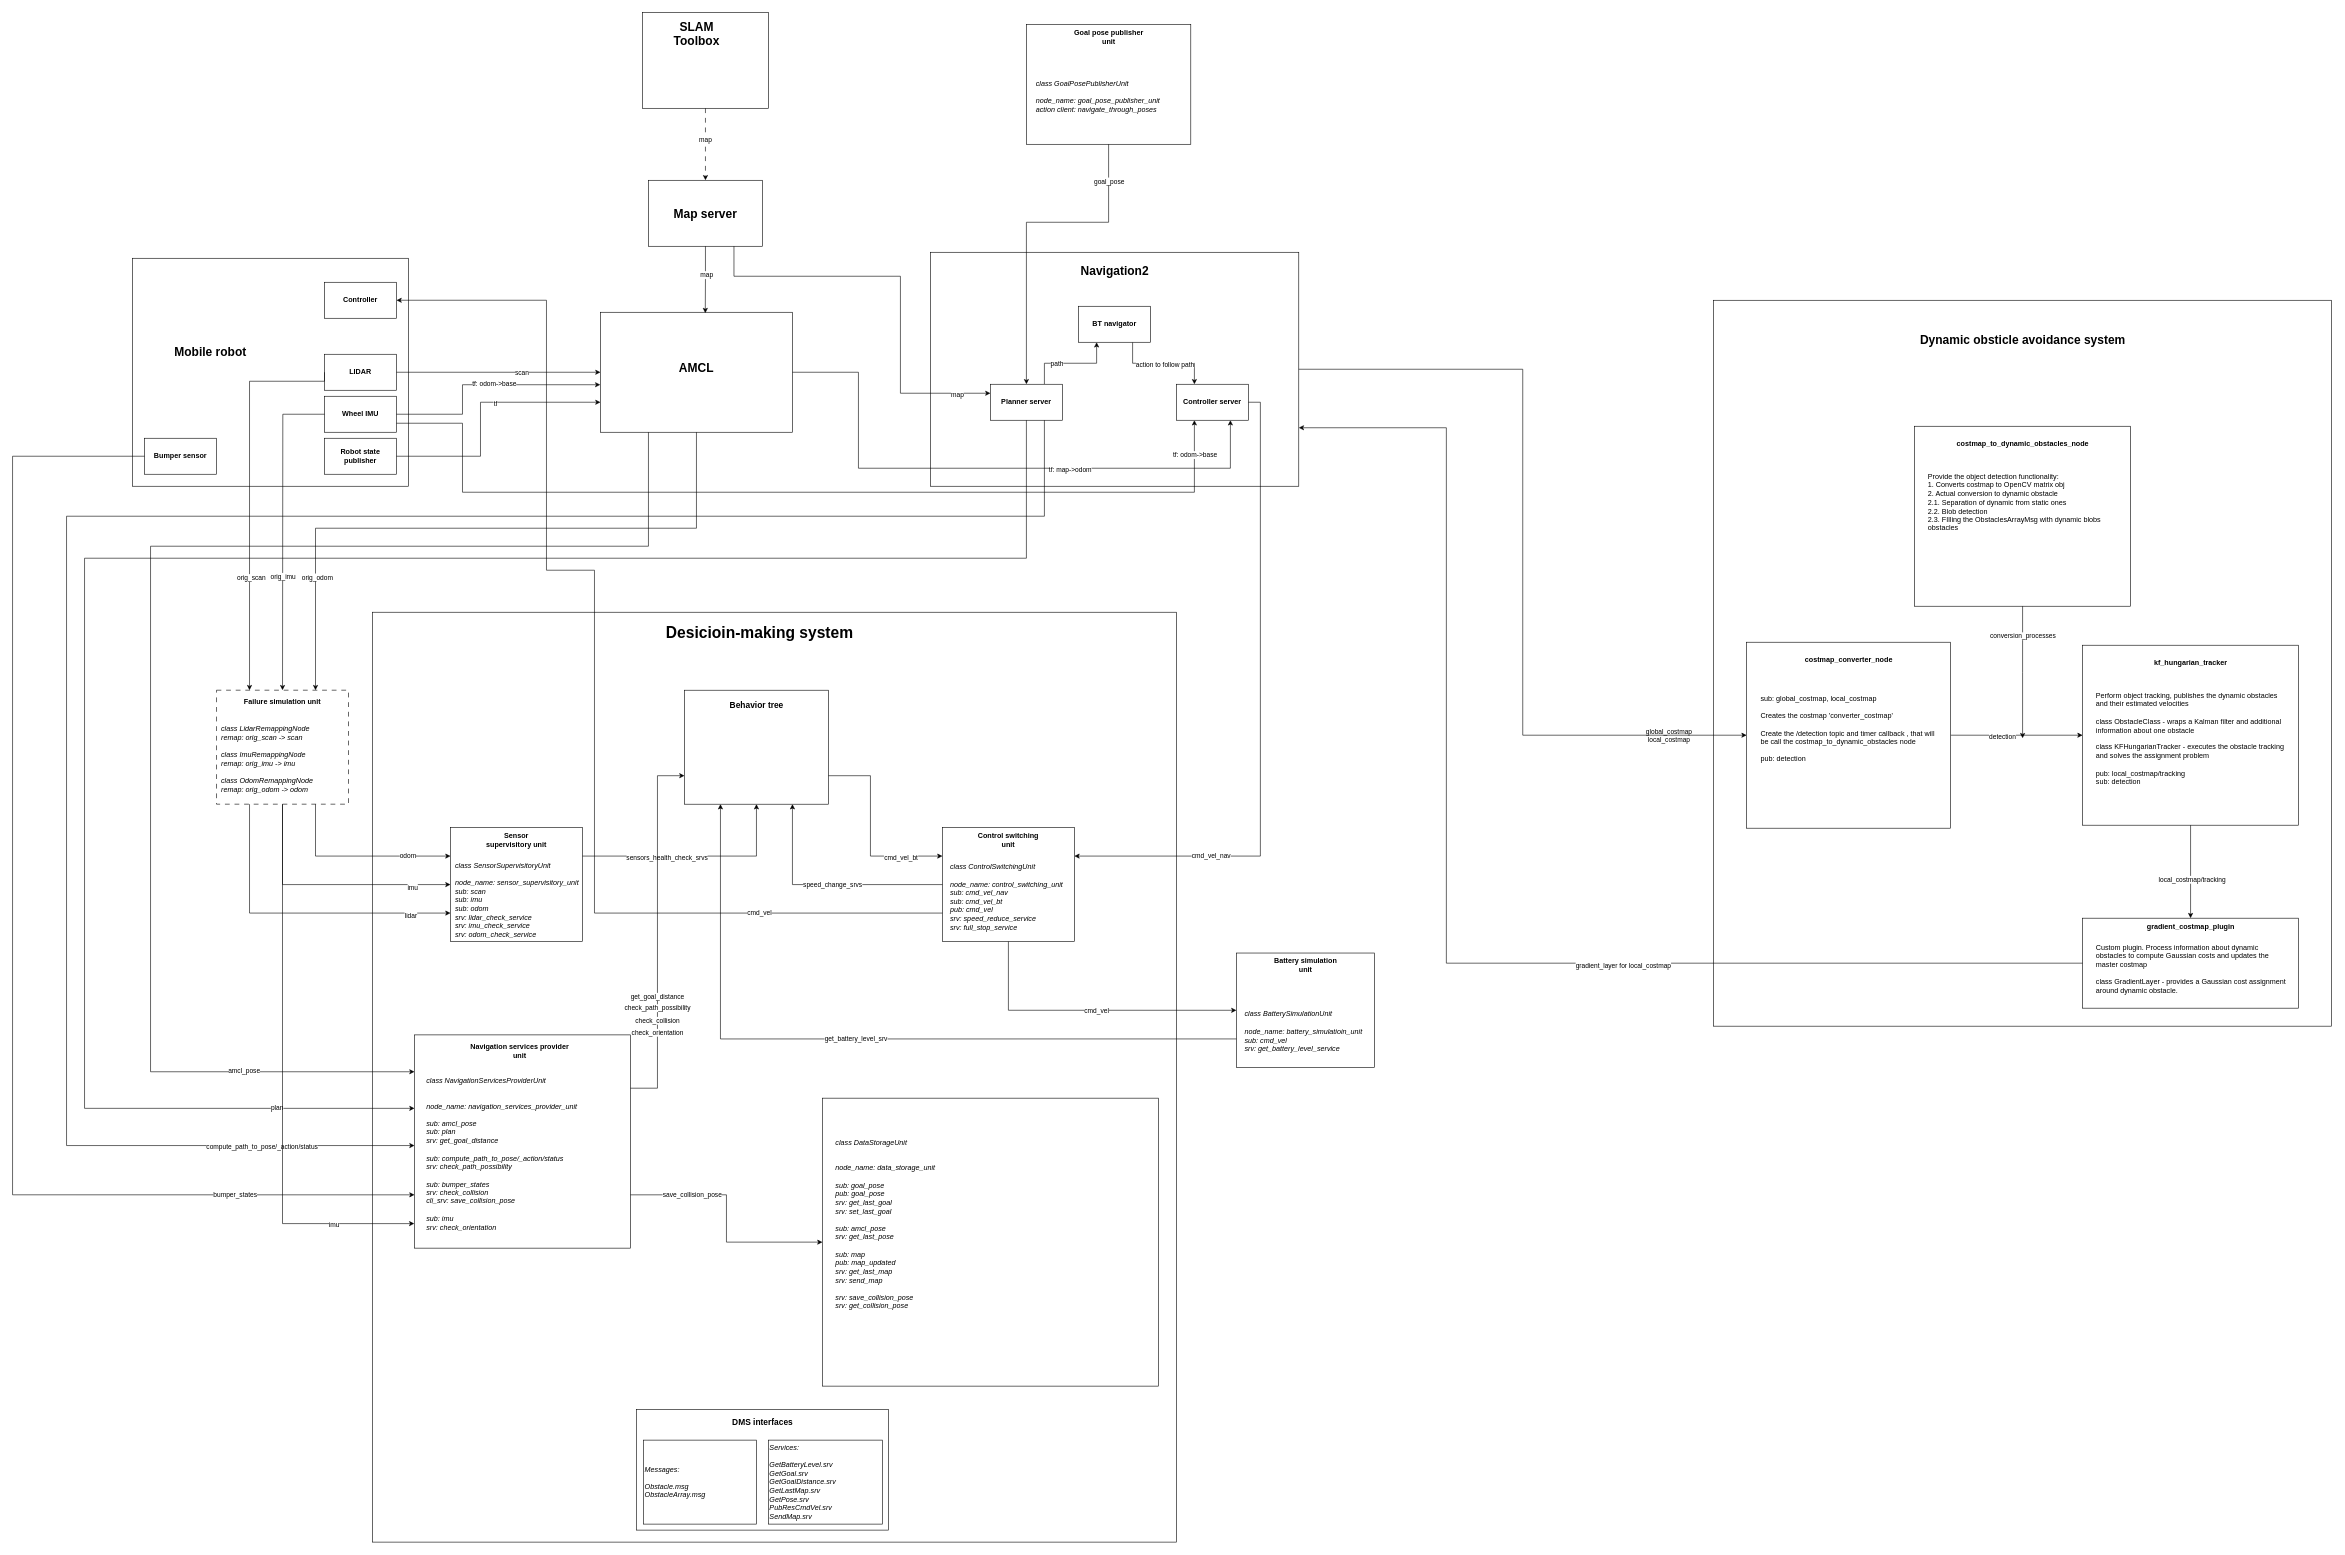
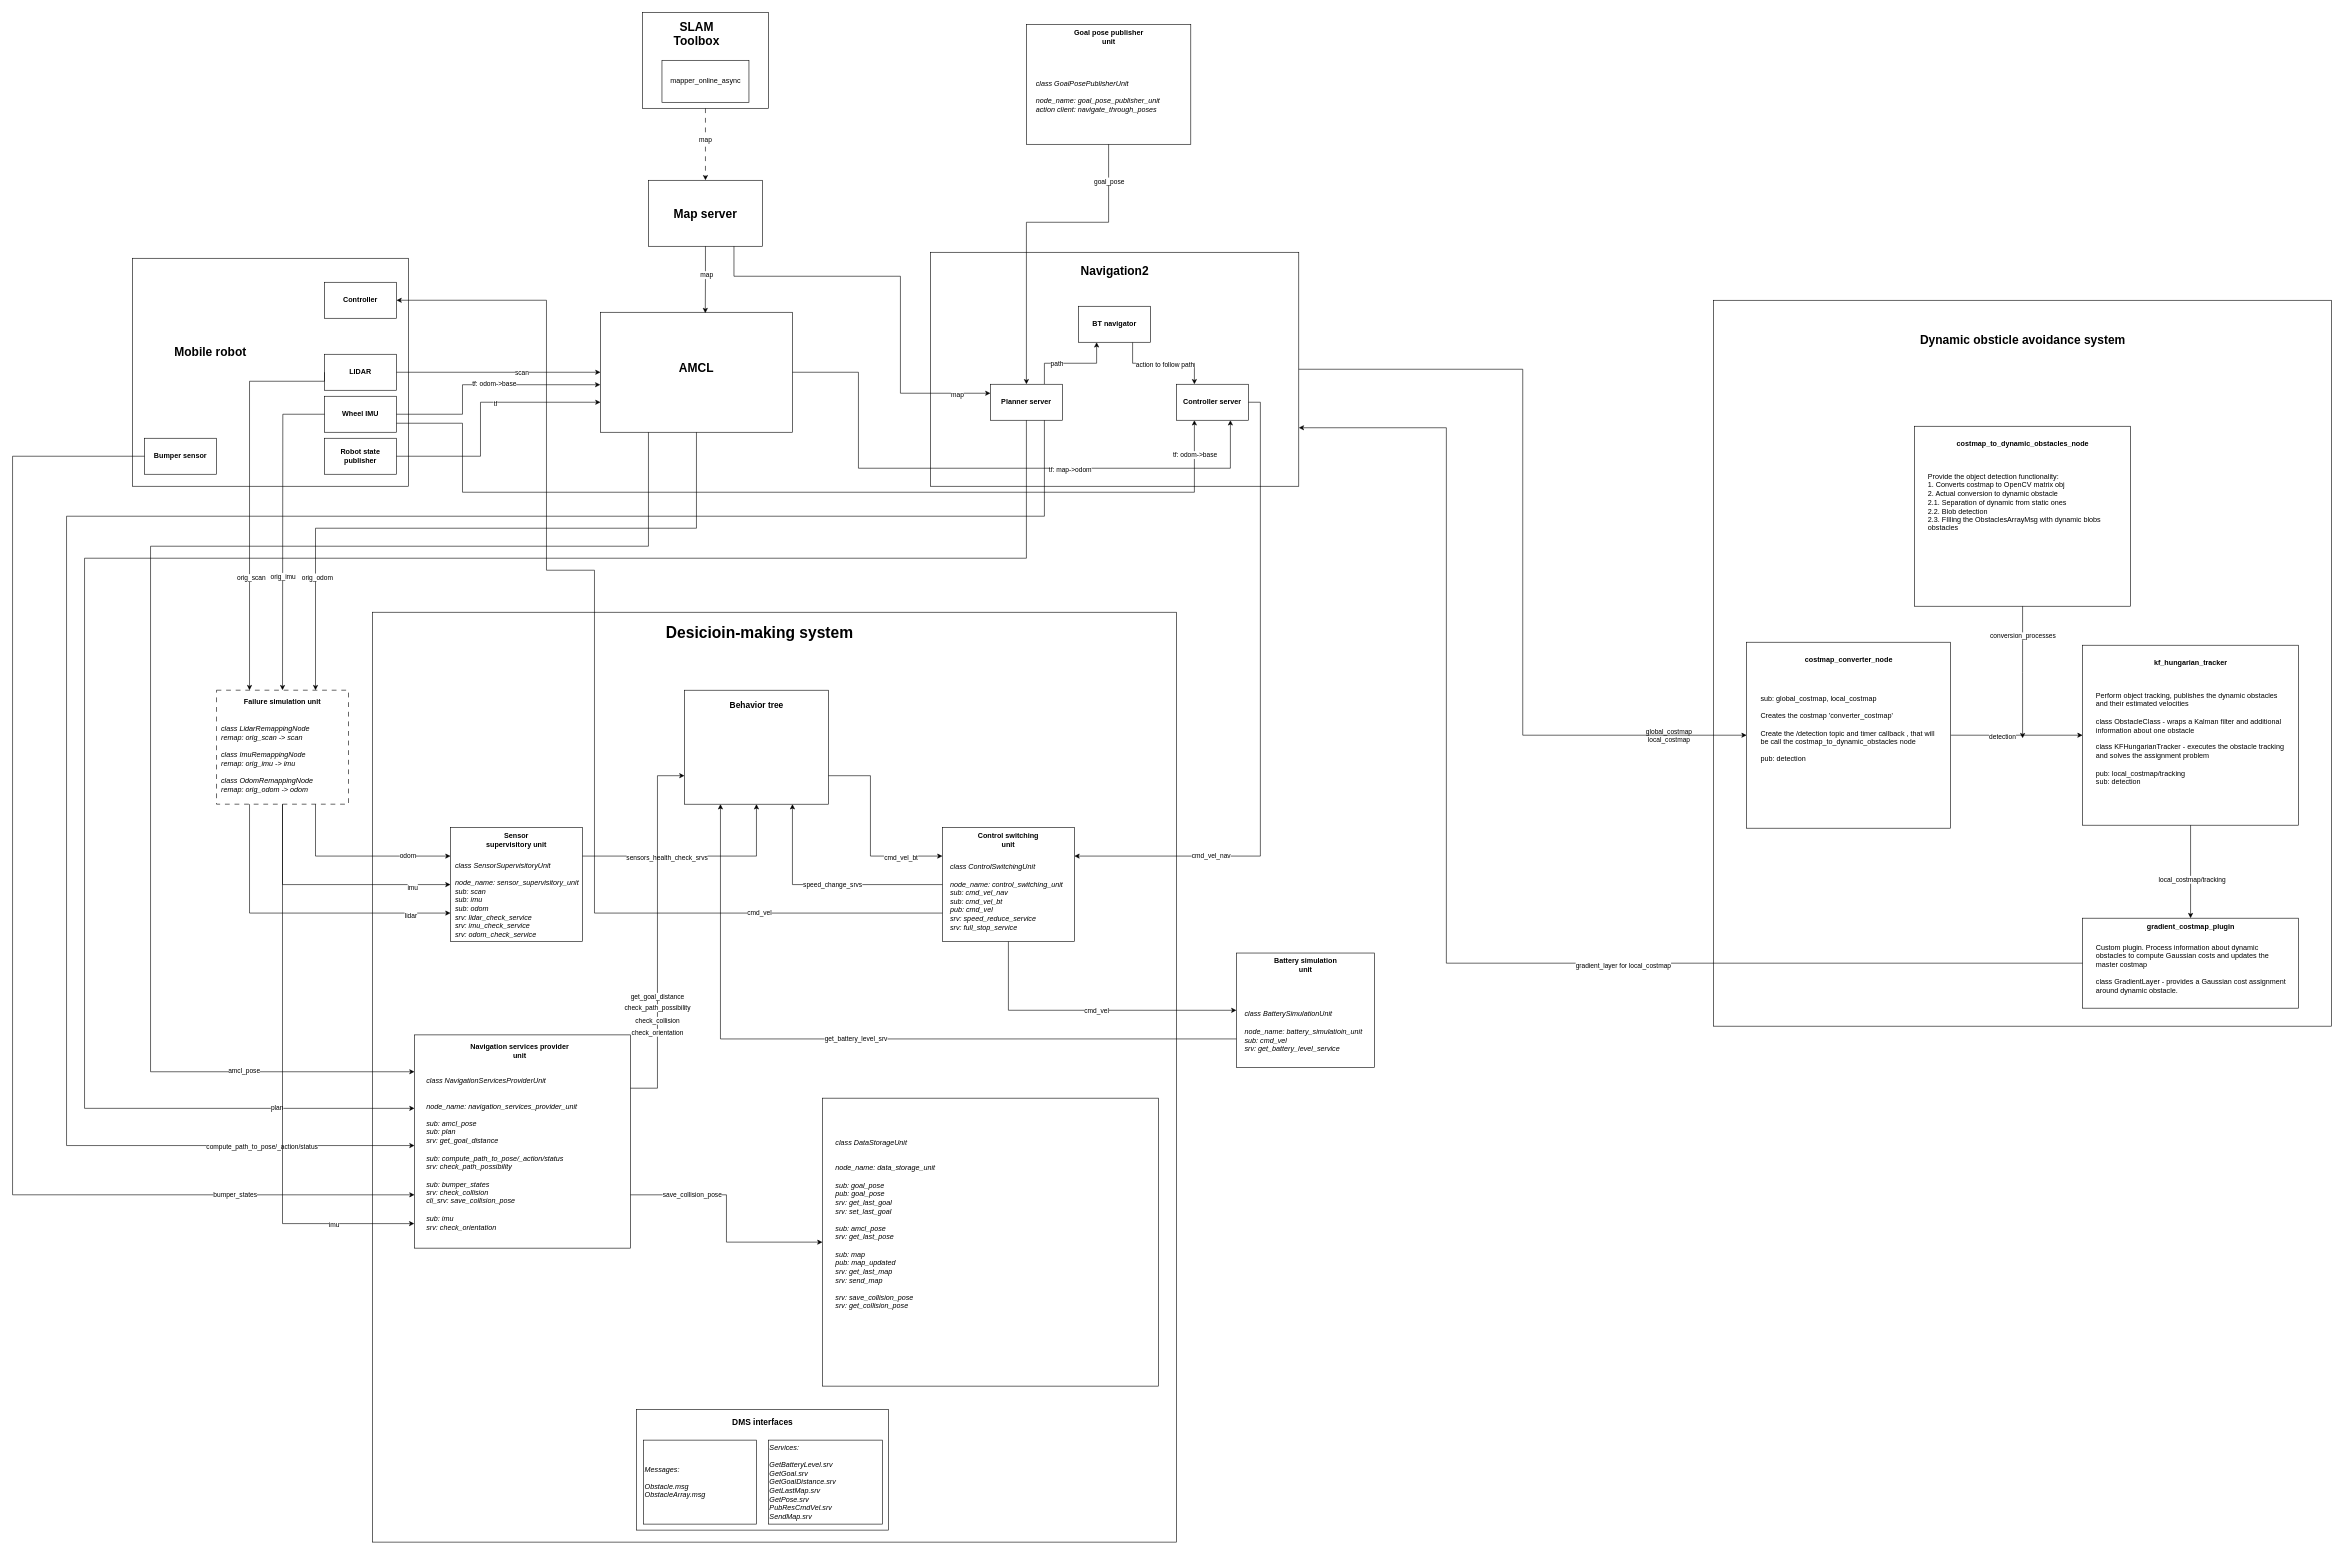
node "mapper_online_async": added
